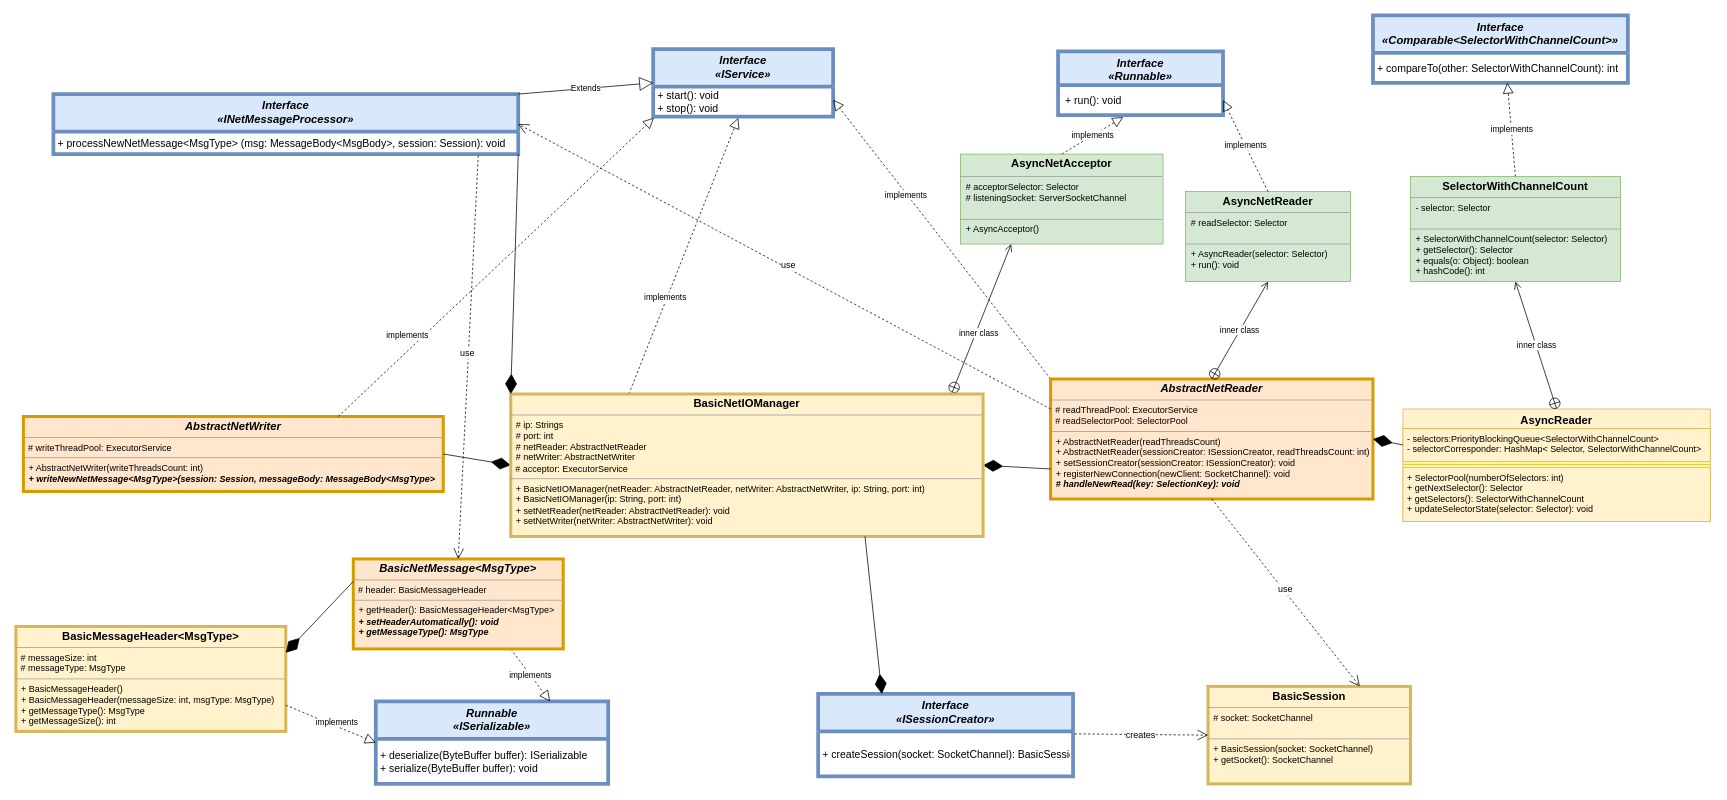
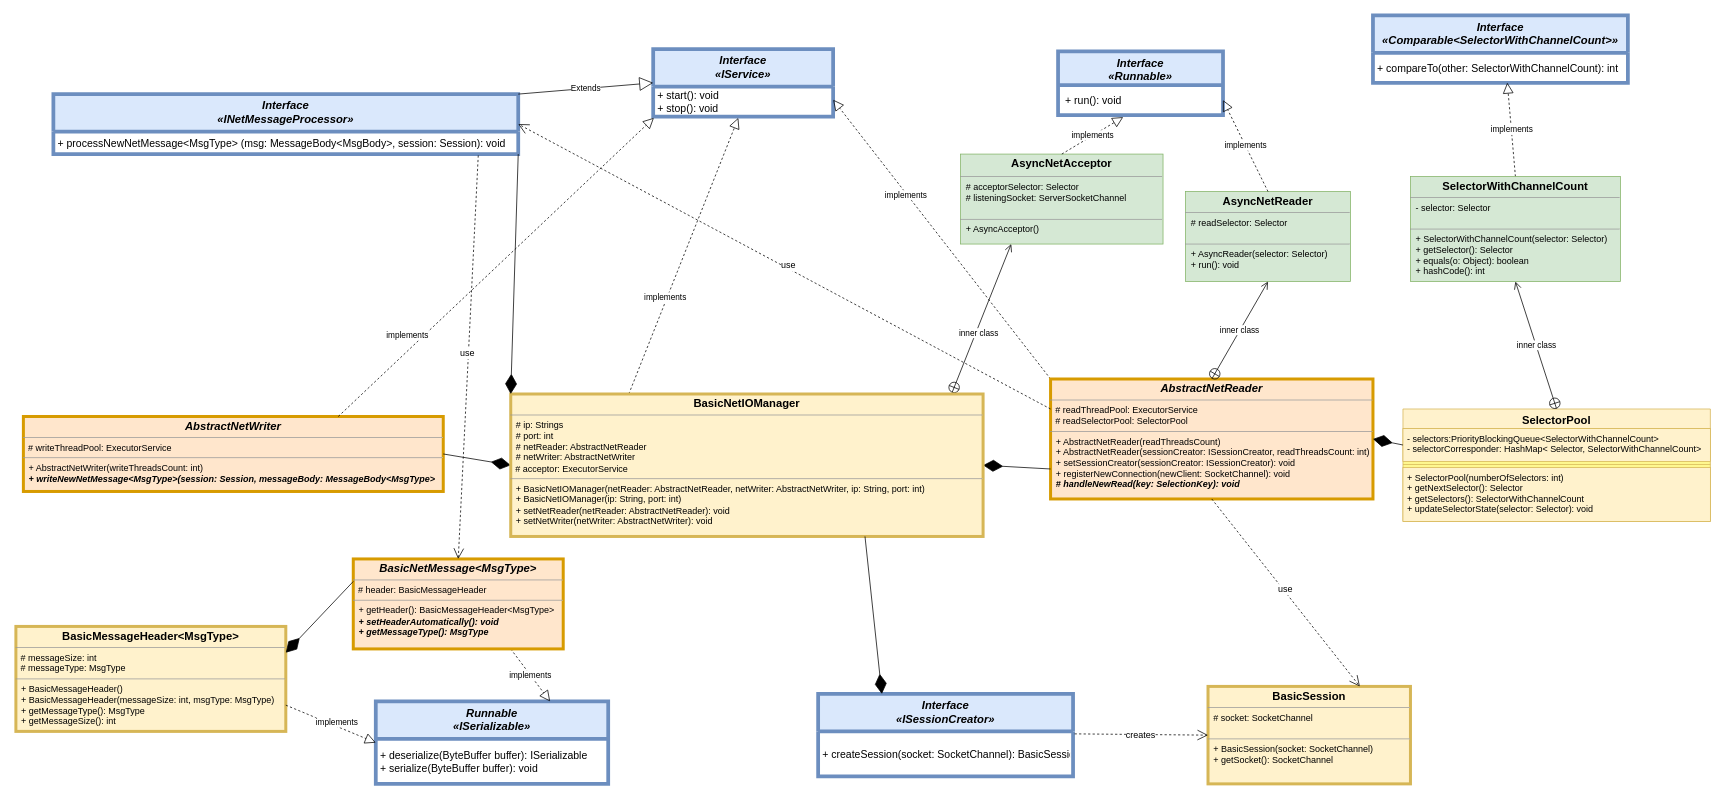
node "AsyncReader": label "AsyncReader" -> "SelectorPool"
